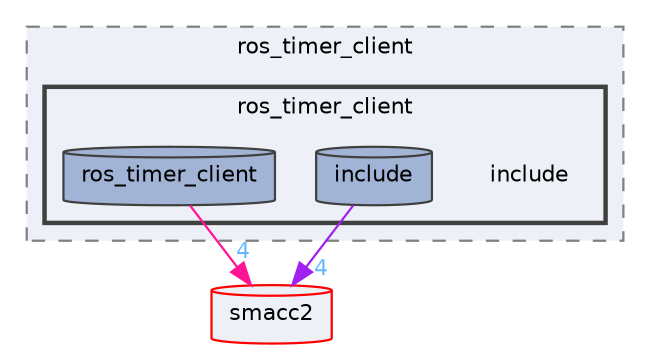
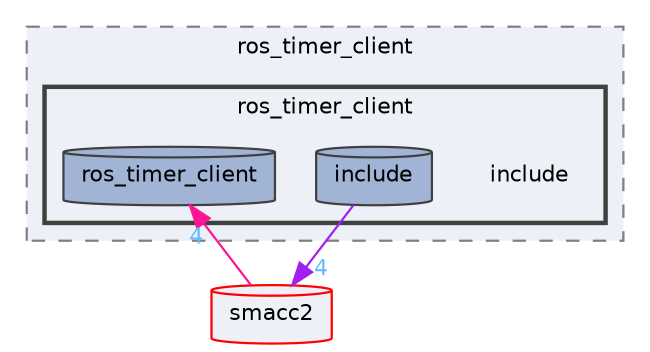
edge "ros_timer_client" -> "smacc2": reversed
